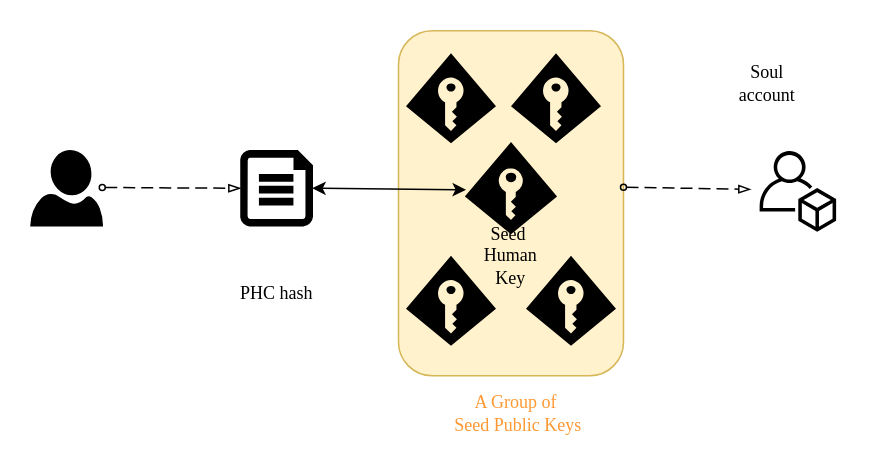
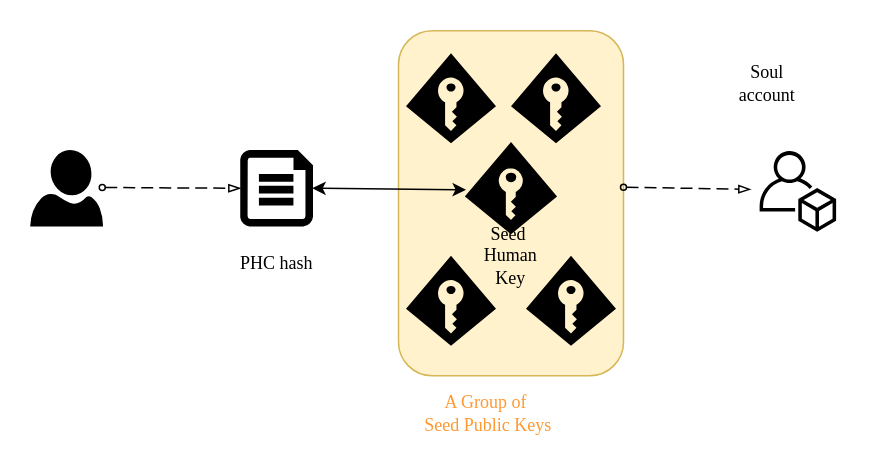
node "PHC hash": moved (276, 293) -> (276, 263)
node "A Group of Seed Public Keys": moved (518, 413) -> (488, 413)
